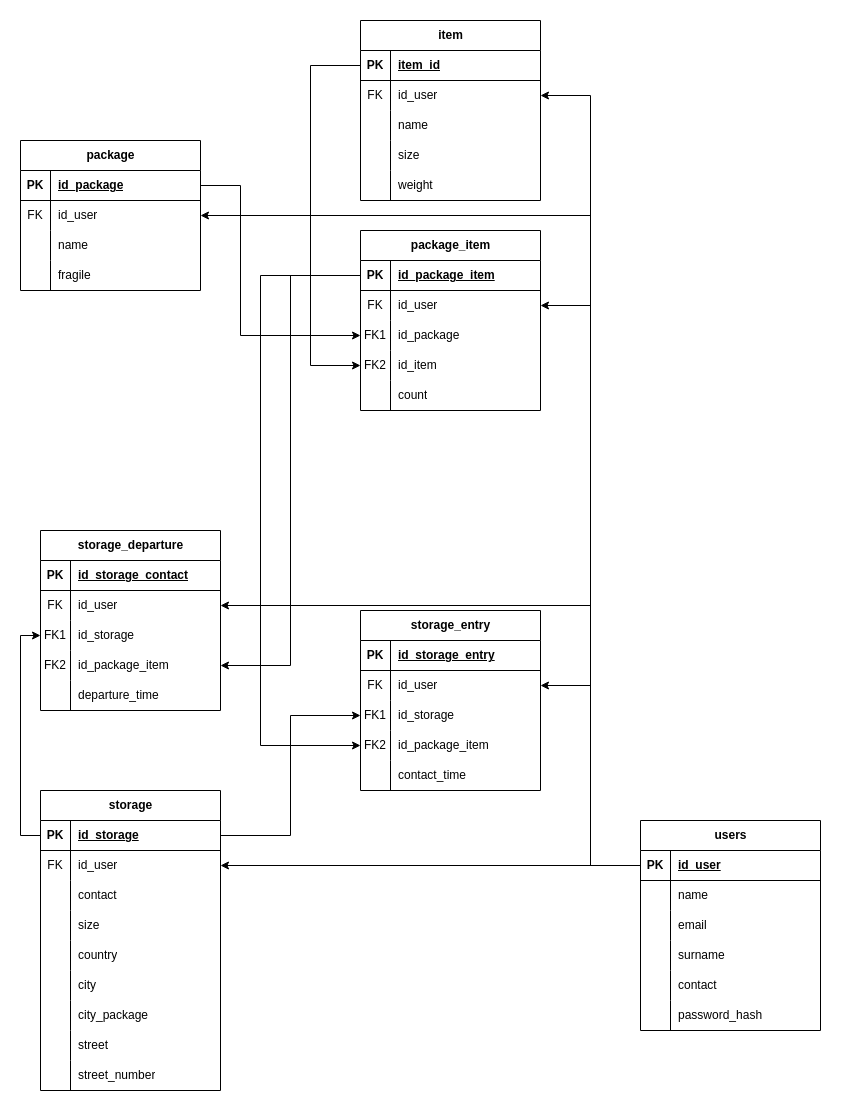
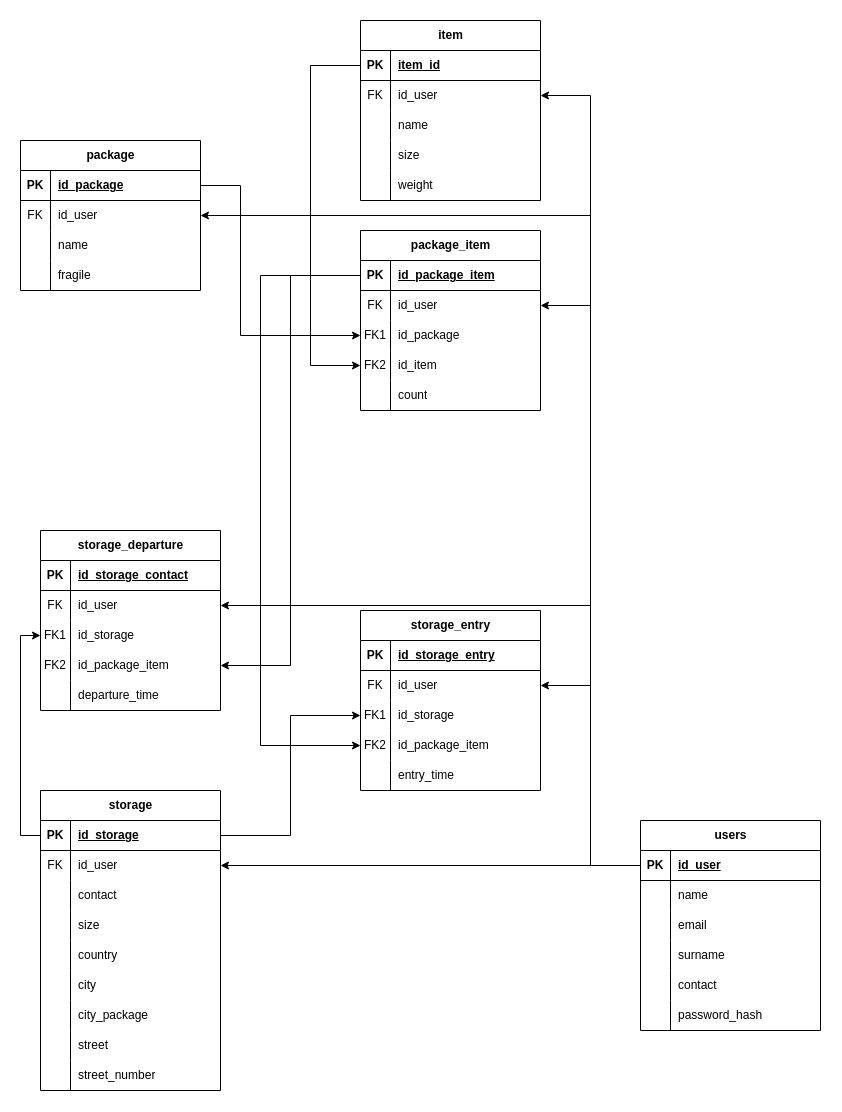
node "contact_time": label "contact_time" -> "entry_time"
